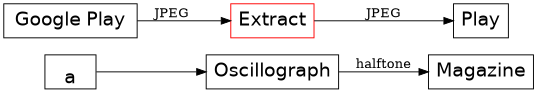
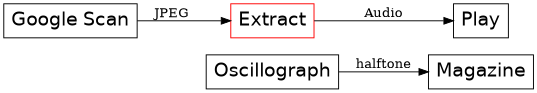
edge "Extract" -> "Play": label "JPEG" -> "Audio"
node "Google Play": label "Google Play" -> "Google Scan"
node "a": removed
